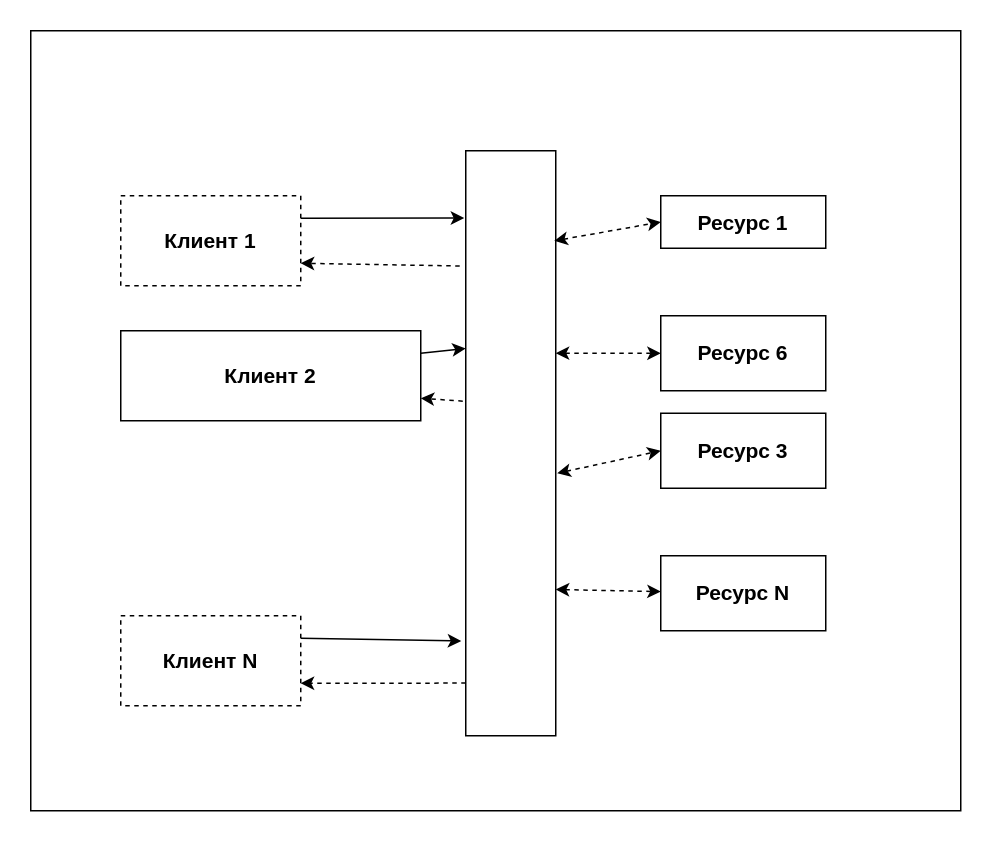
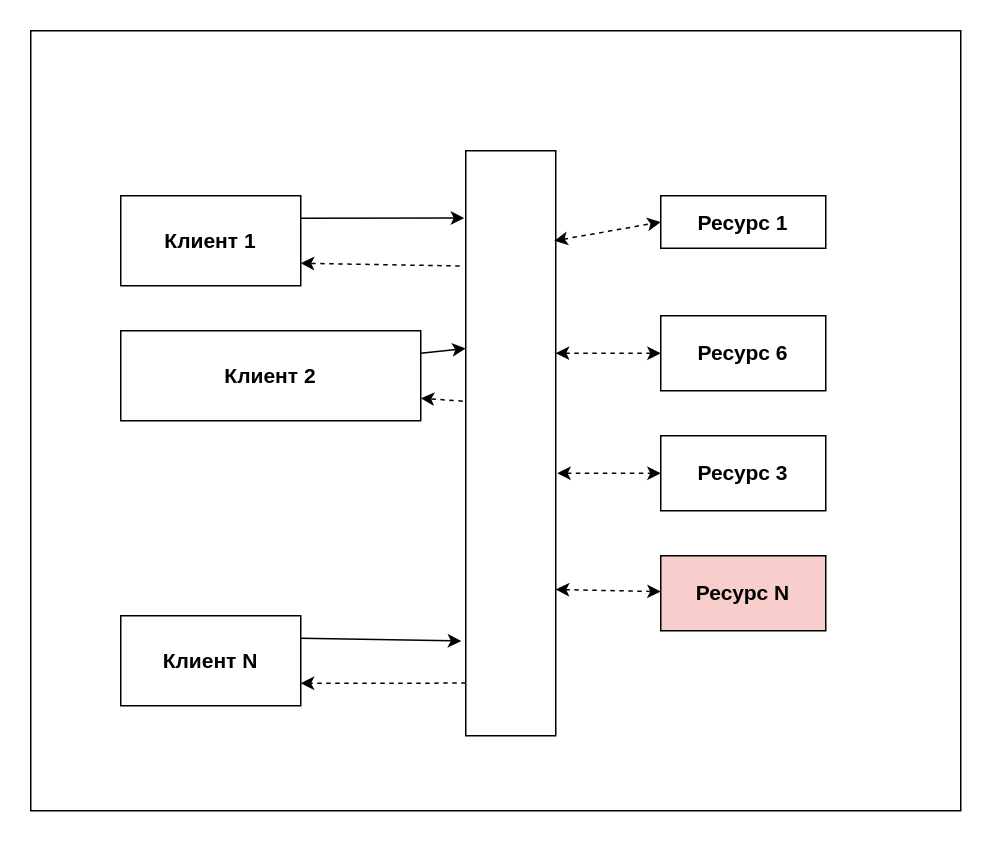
node "Клиент 1": style dashed -> solid
node "Ресурс 3": moved (743, 451) -> (743, 473)
node "Ресурс N": fillcolor #ffffff -> #f8cecc
node "Клиент N": style dashed -> solid
